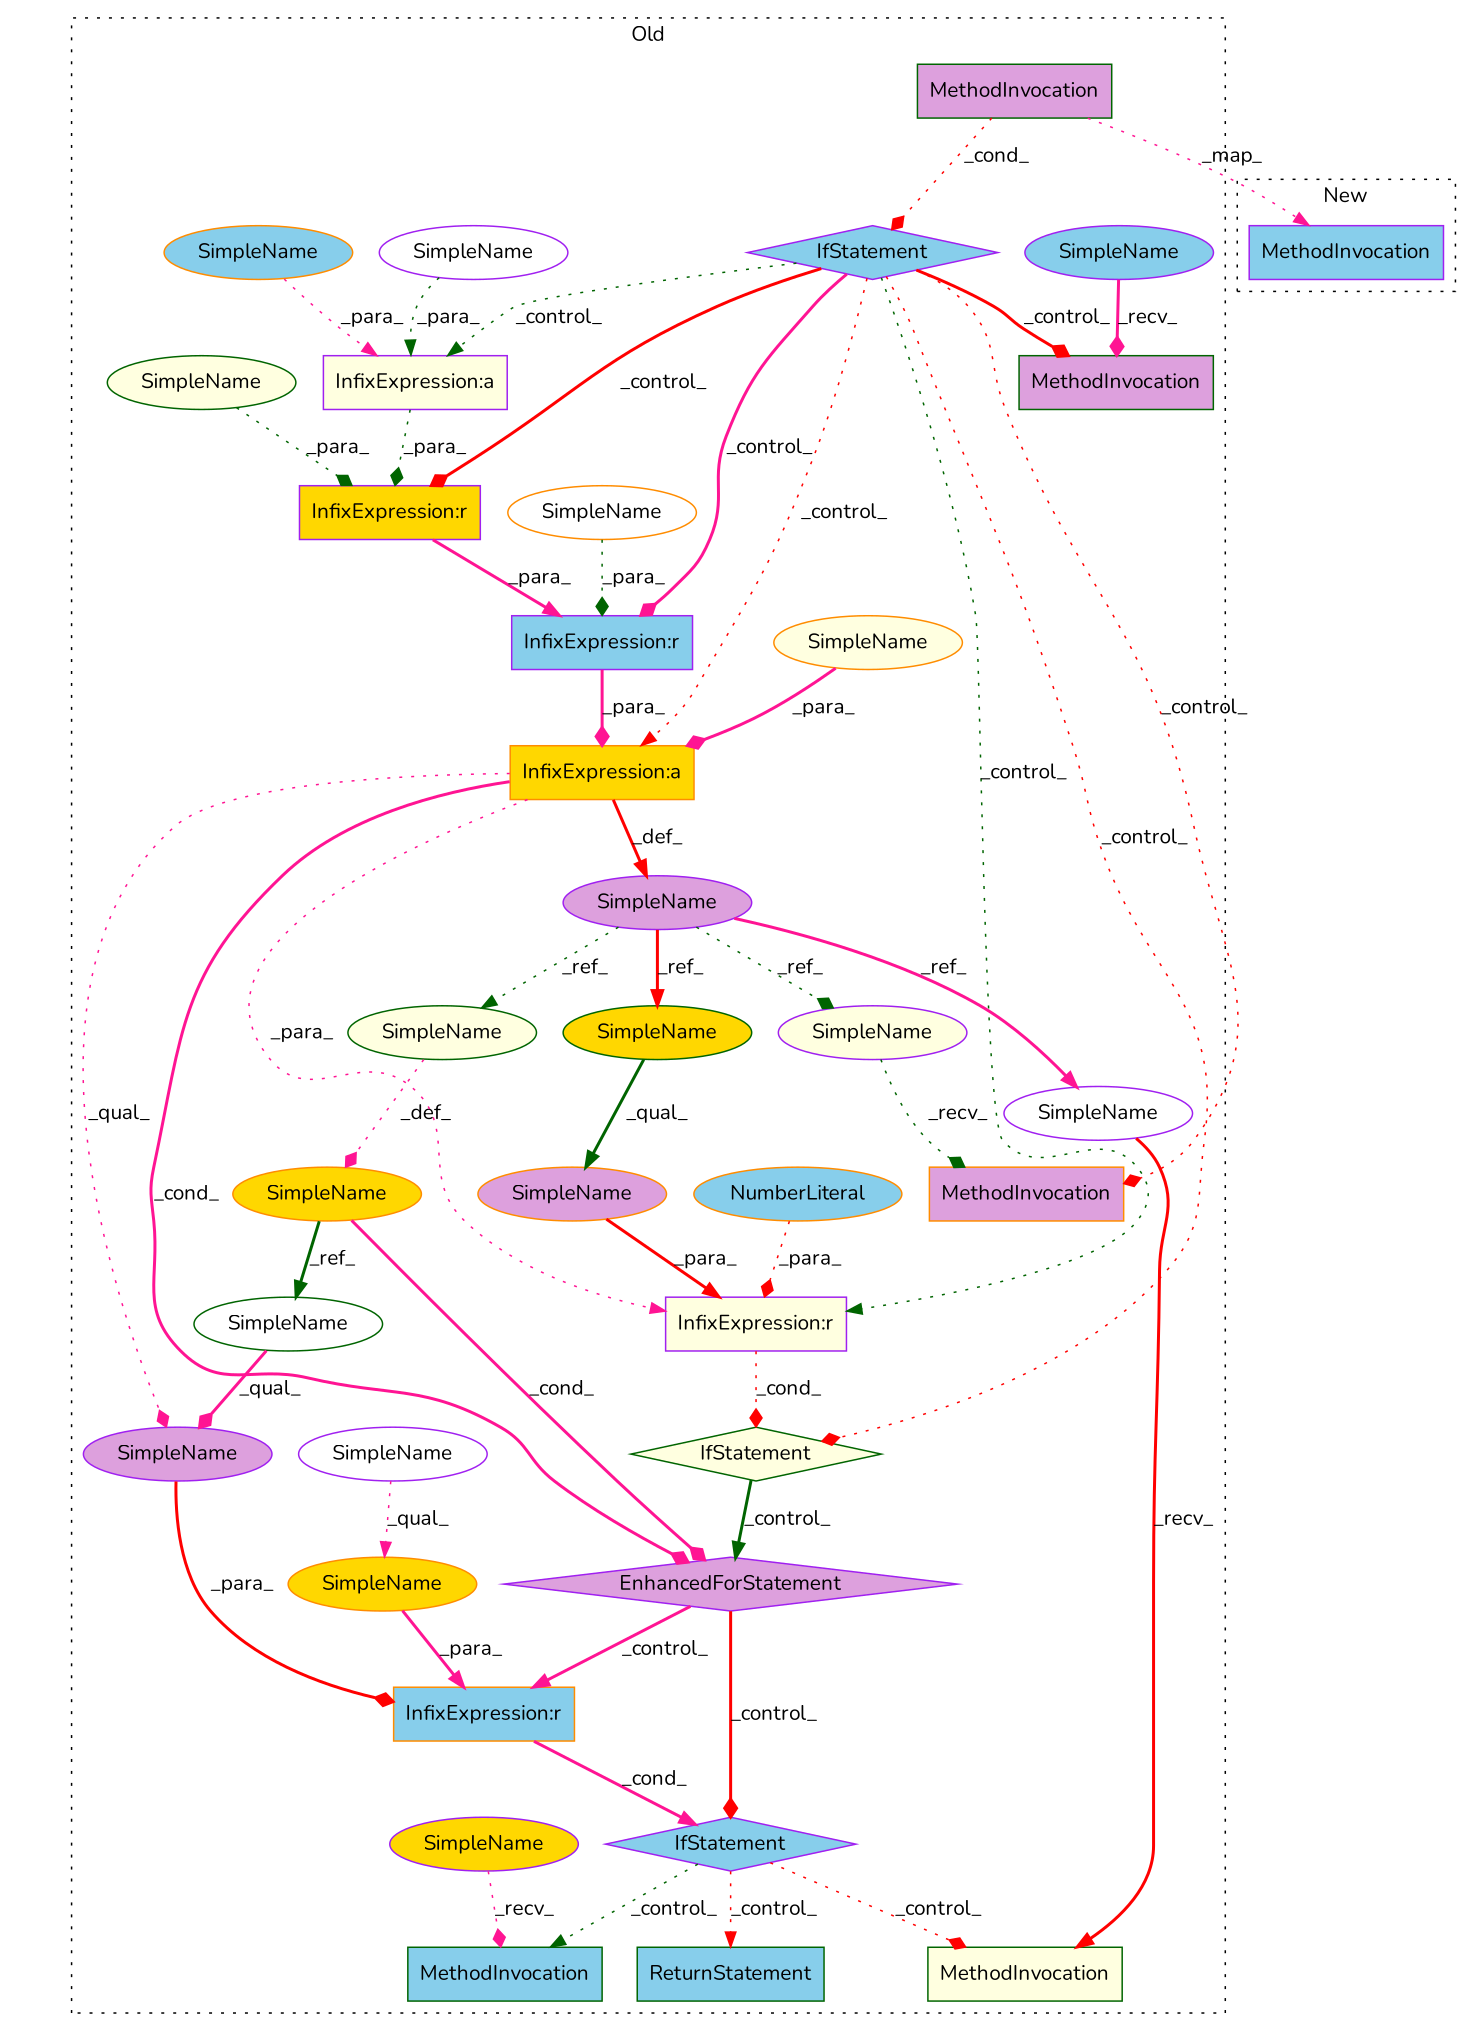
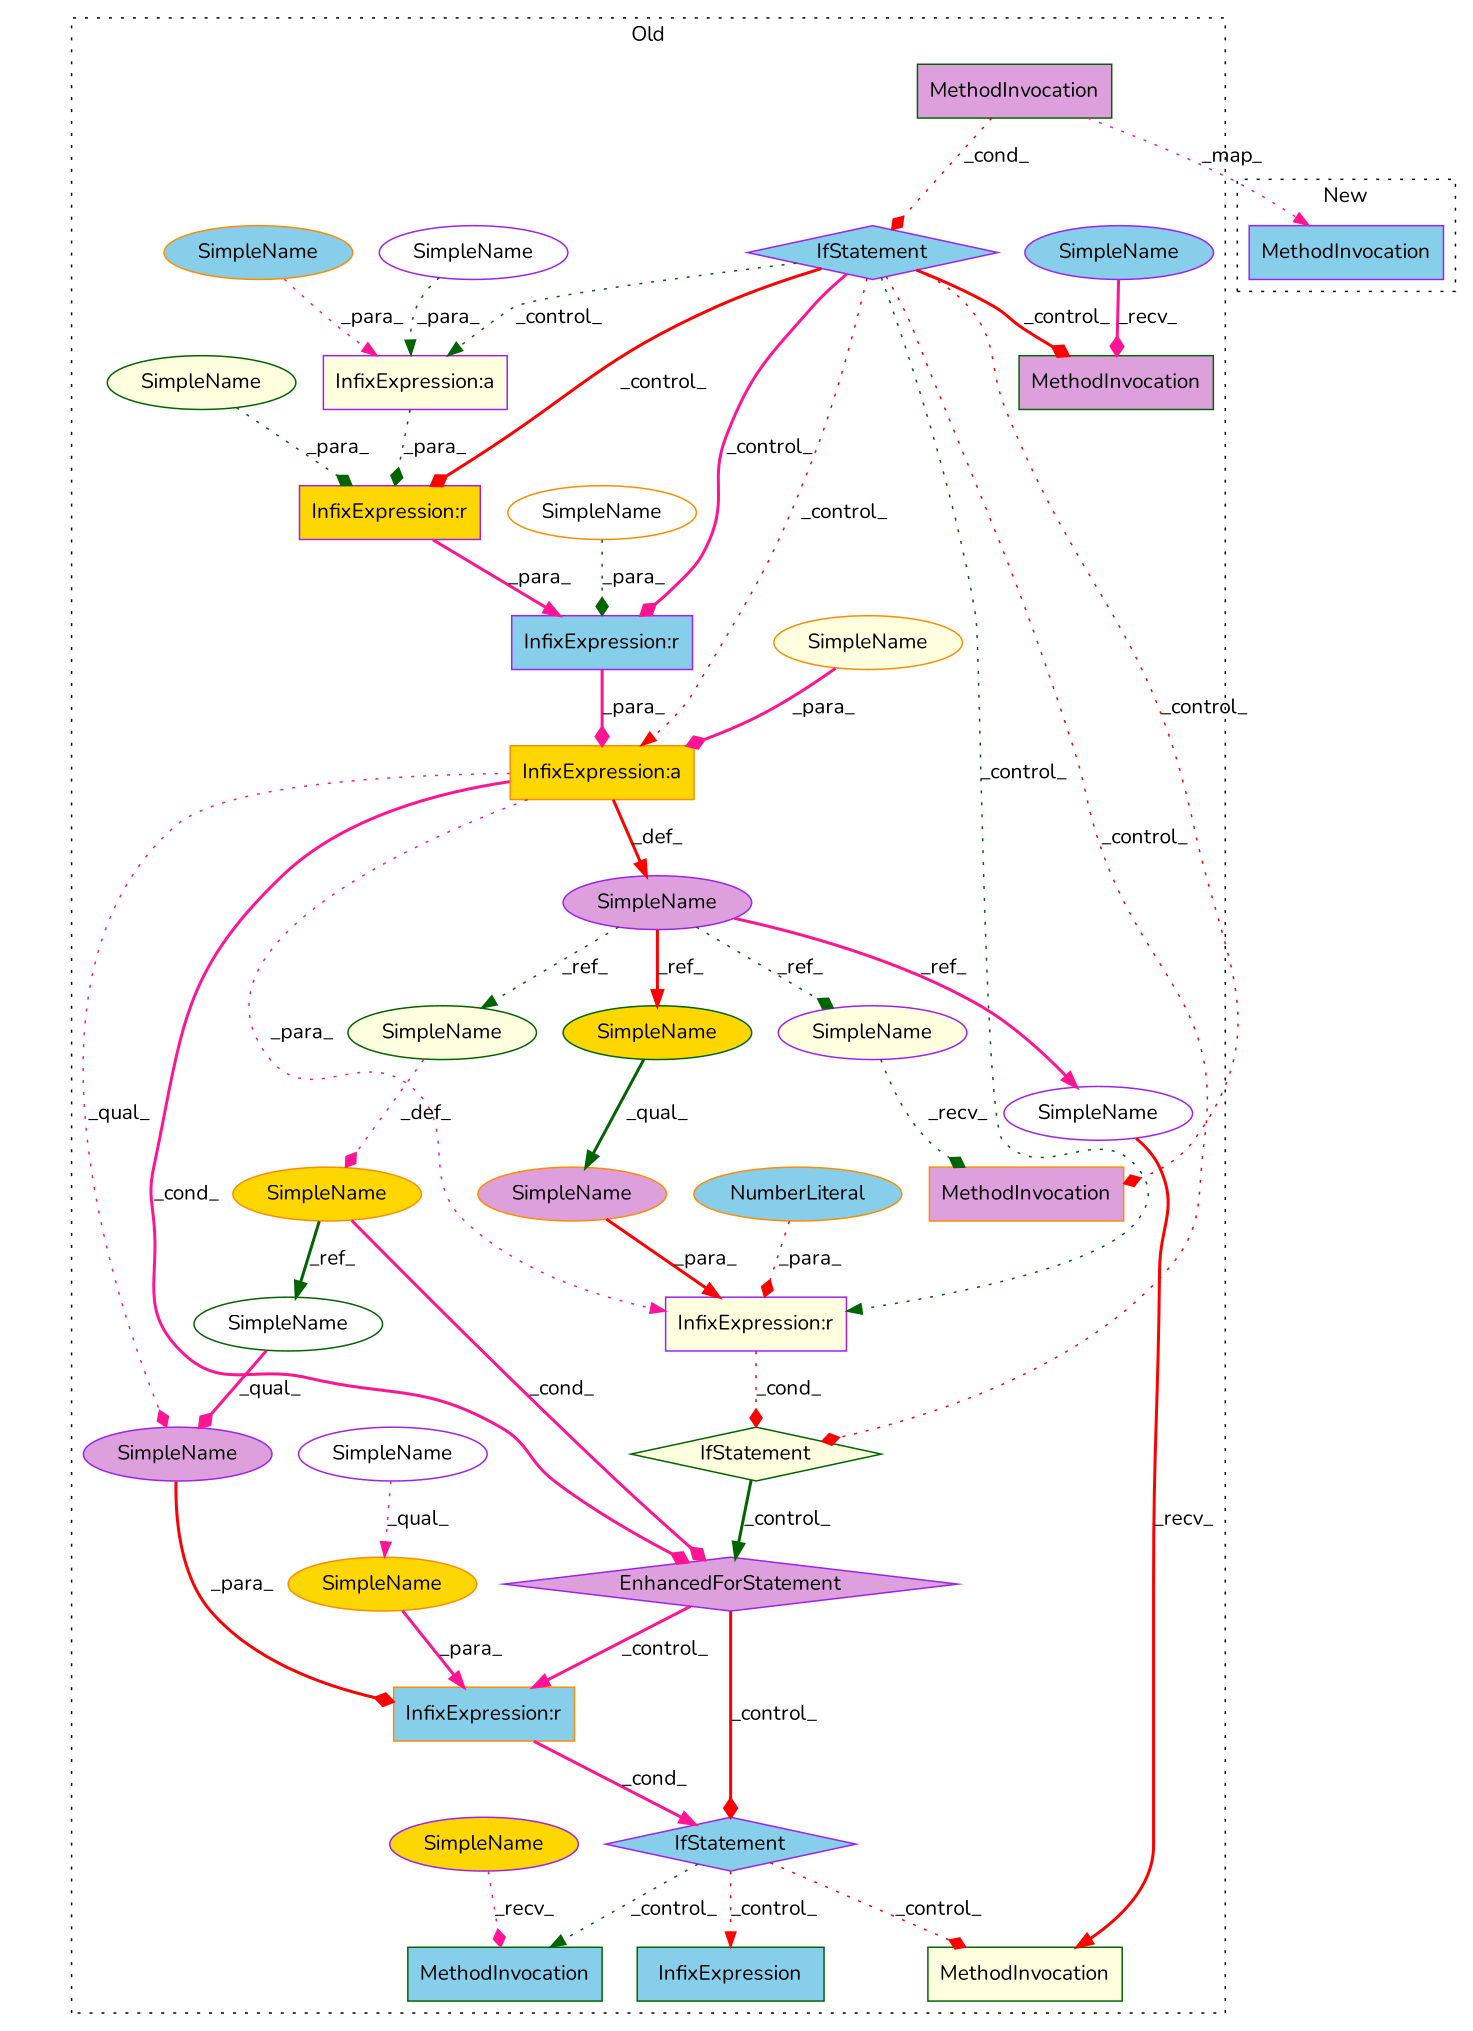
node "ReturnStatement": label "ReturnStatement" -> "InfixExpression"
